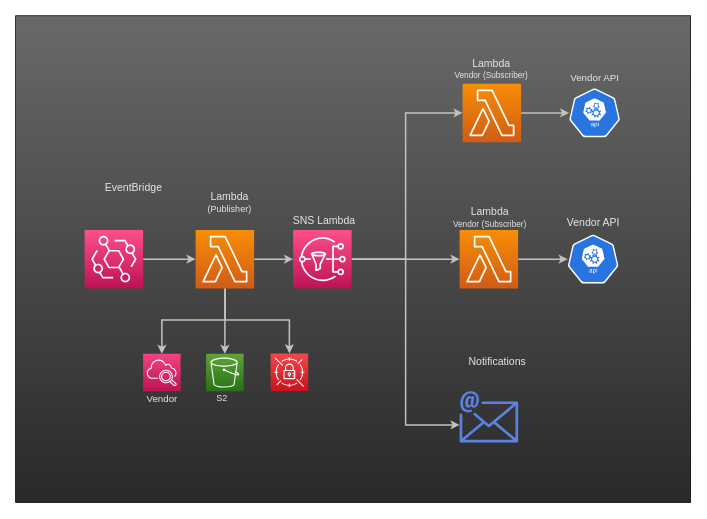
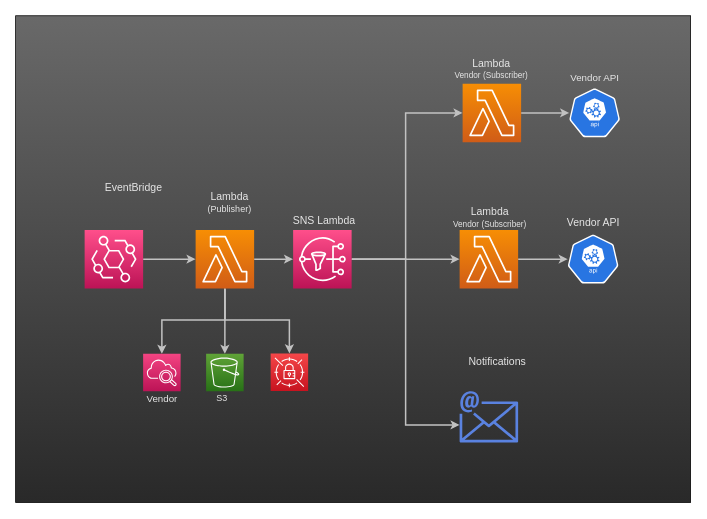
node "S2": label "S2" -> "S3"
